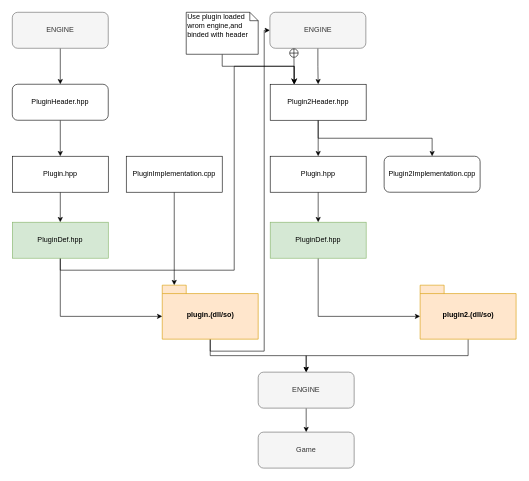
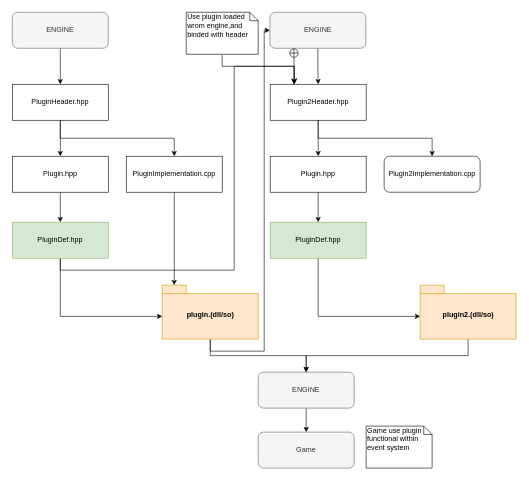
node "PluginHeader.hpp": shape rounded rectangle -> rectangle
edge "PluginHeader.hpp" -> "PluginImplementation.cpp": added
node "Game use plugin functional within event system": added
